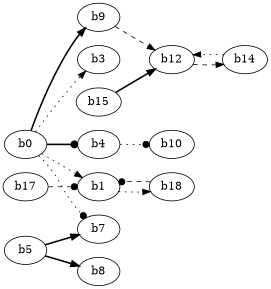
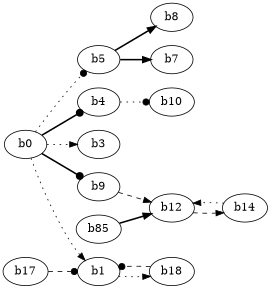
edge "b0" -> "b9": arrowhead normal -> dot
node "b15": label "b15" -> "b85"
edge "b0" -> "b7": now "b0" -> "b5"
